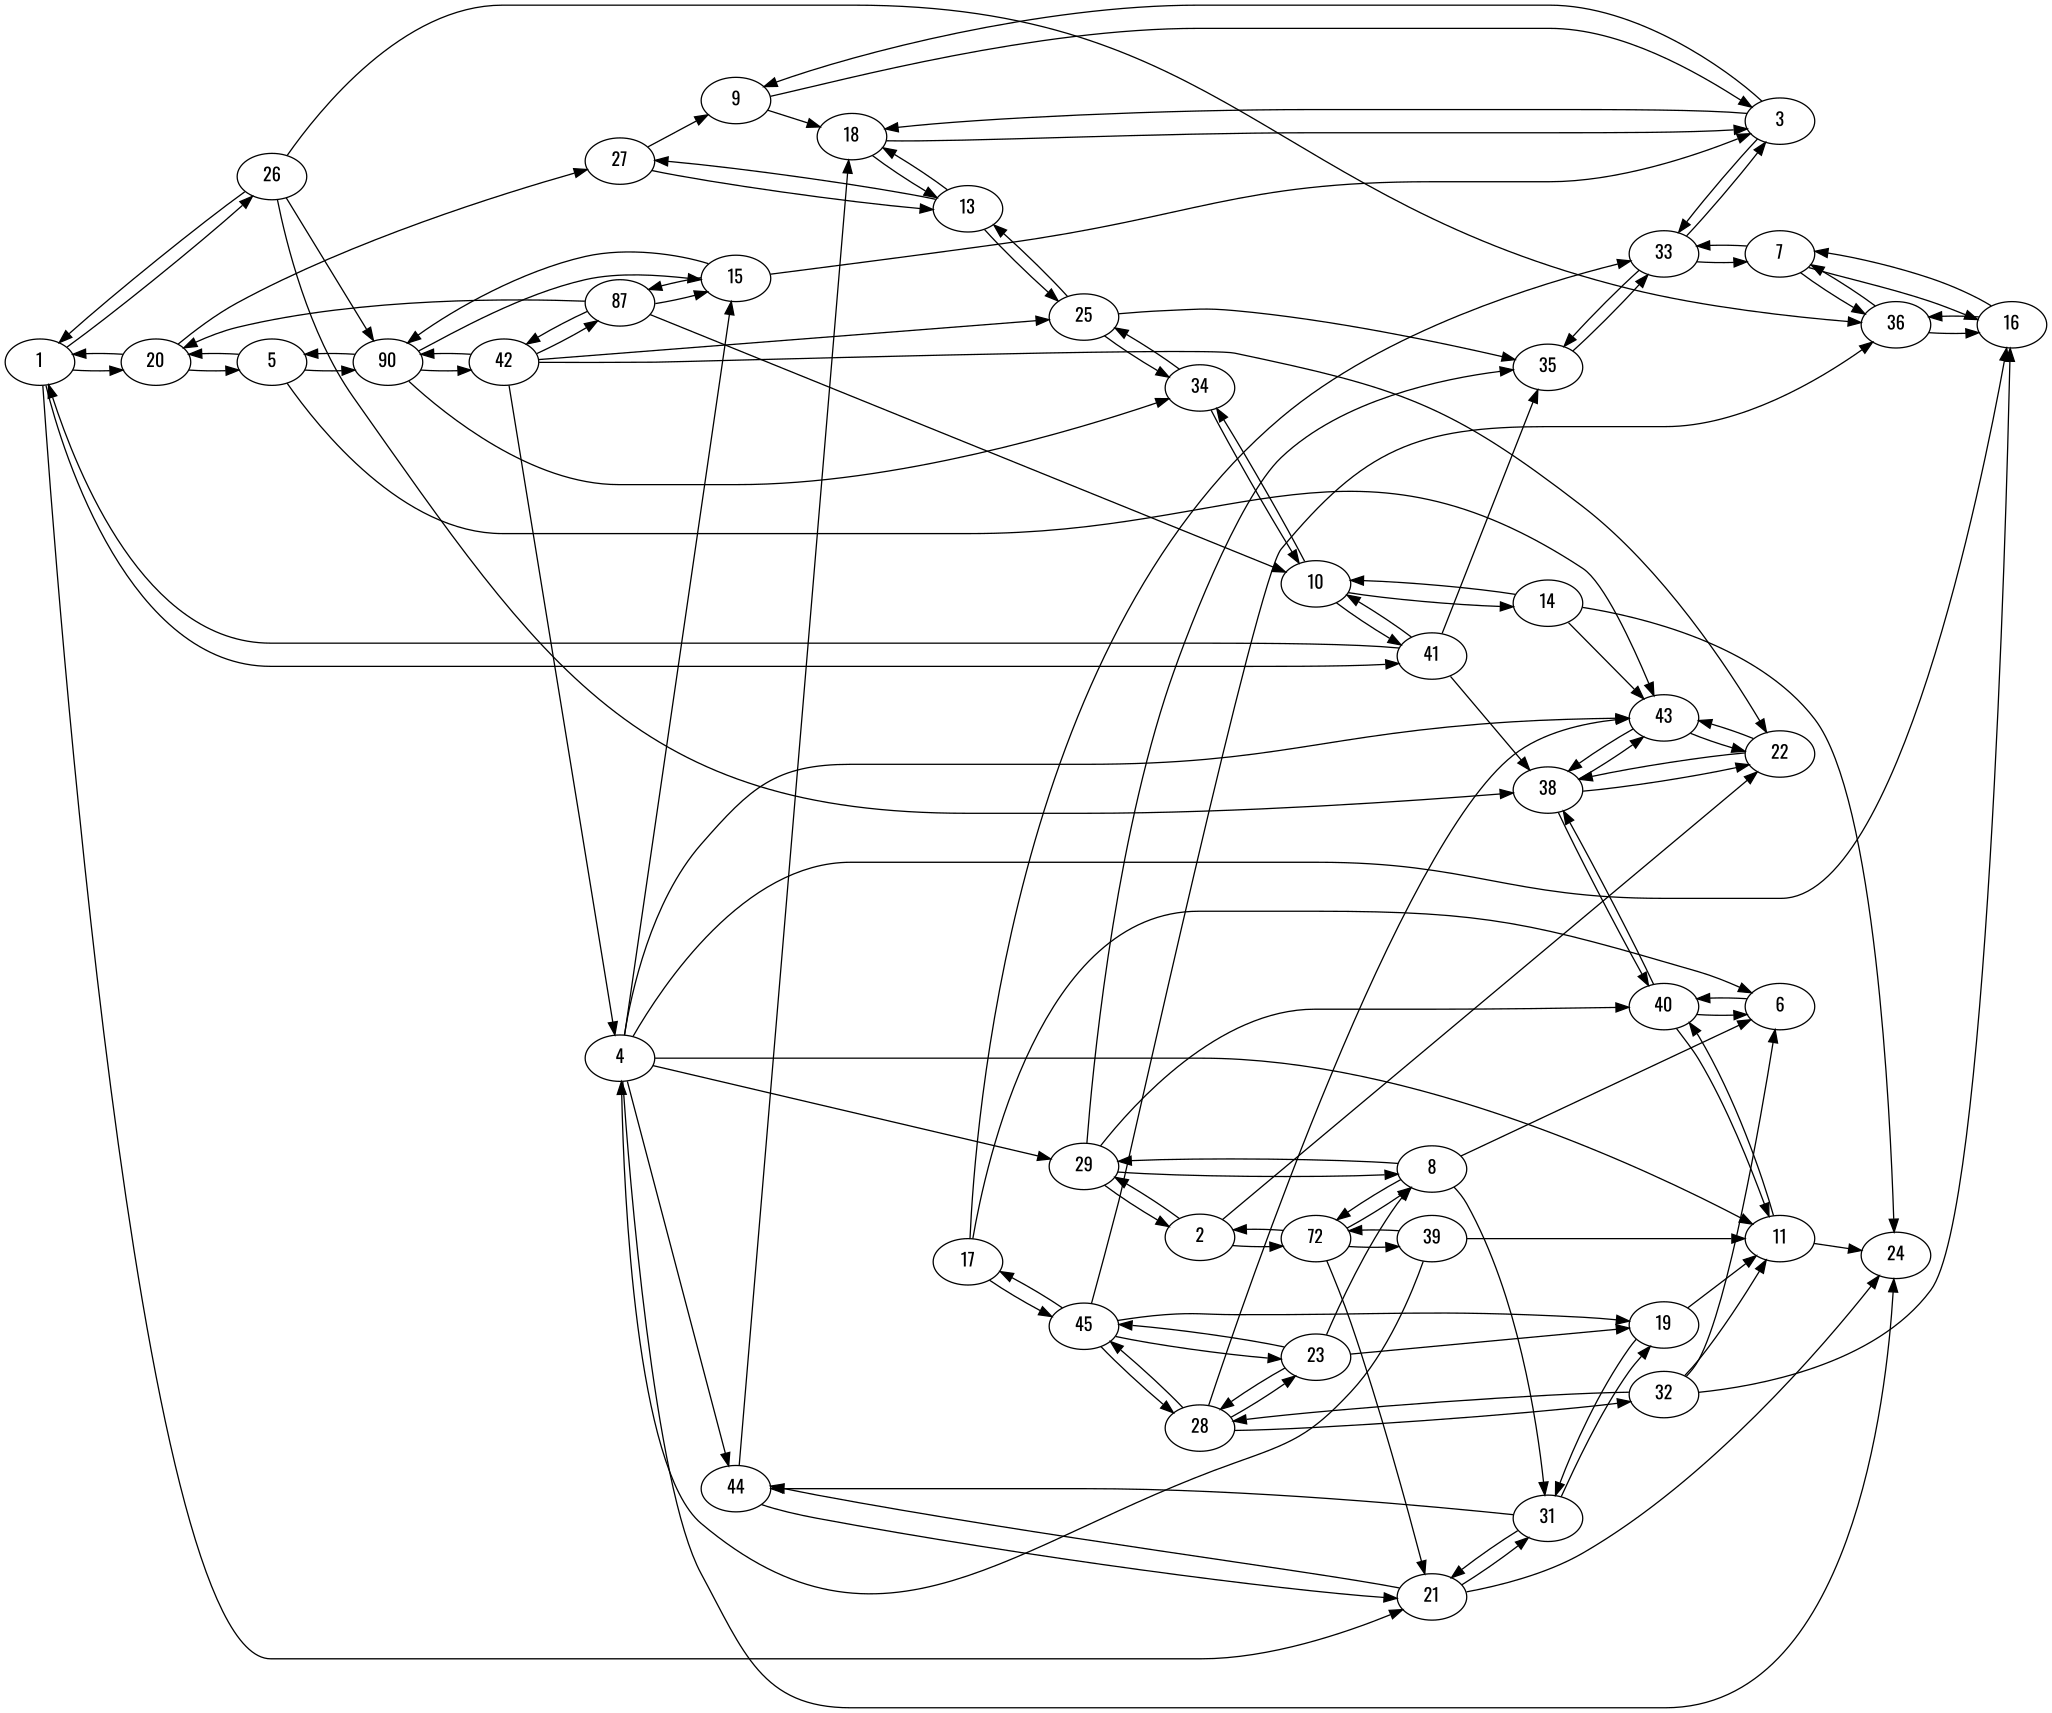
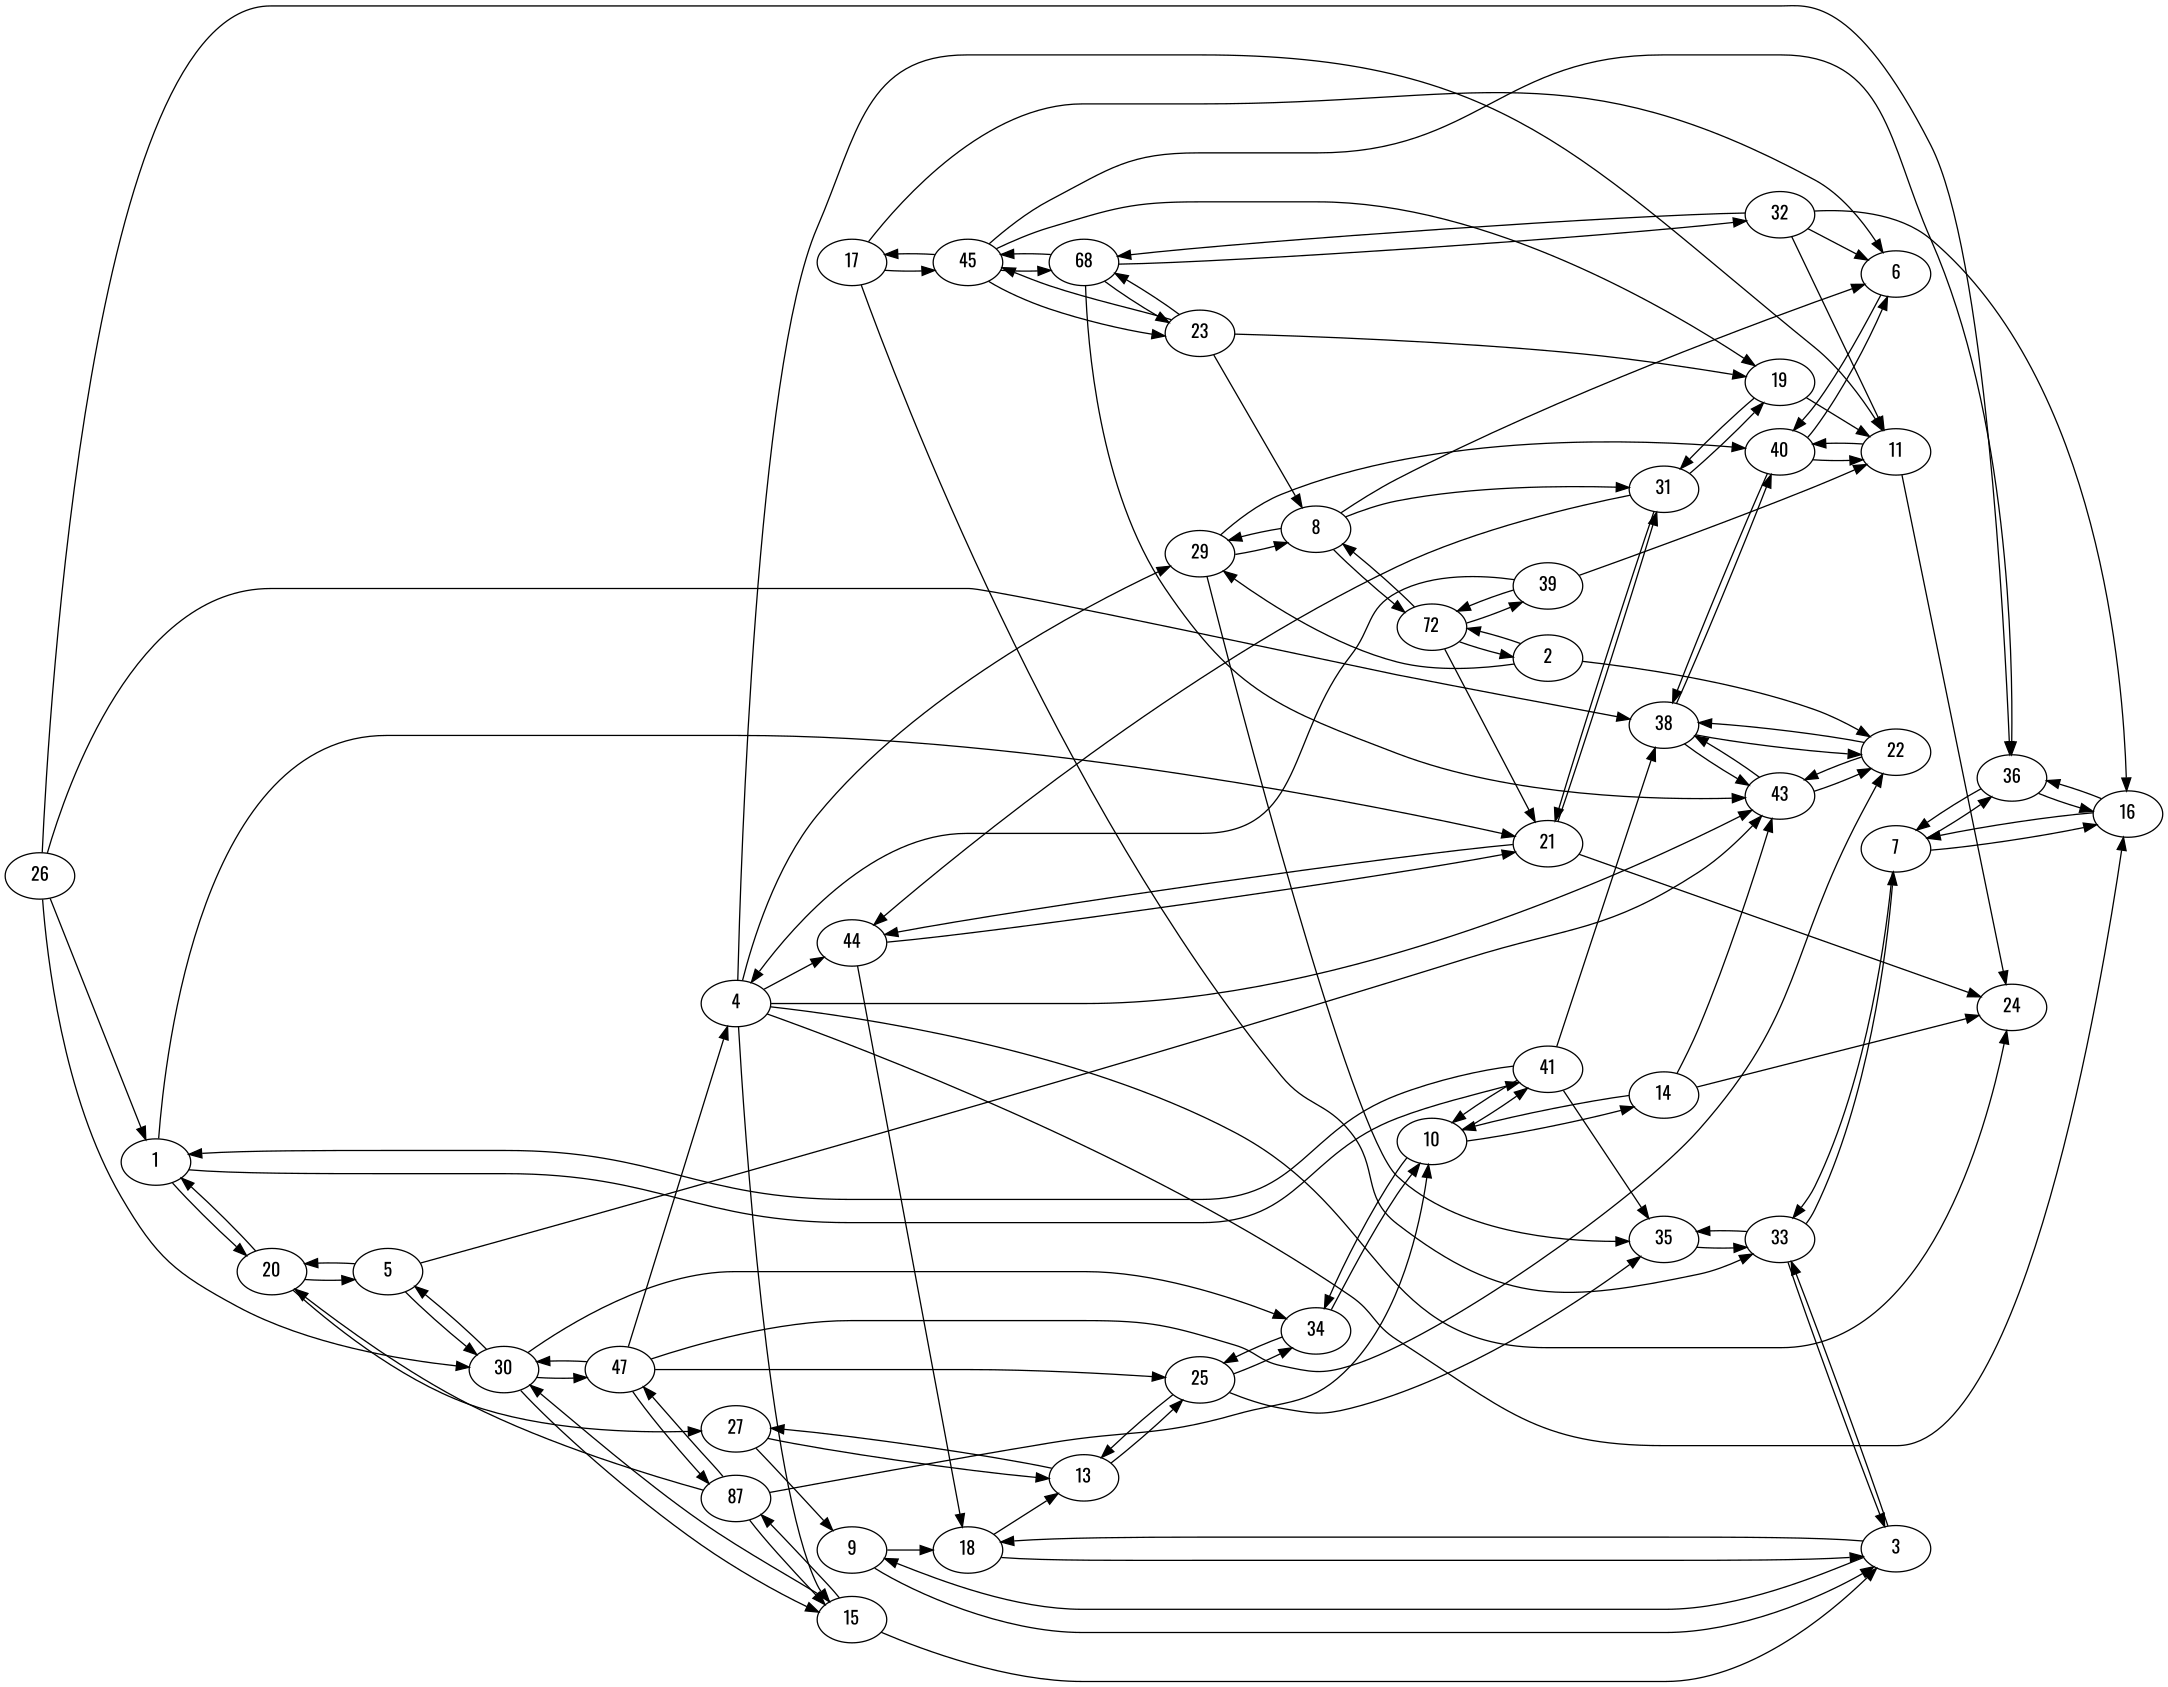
edge "13" -> "18": removed
edge "1" -> "26": removed
node "90": label "90" -> "30"
node "42": label "42" -> "47"
edge "29" -> "2": removed
node "28": label "28" -> "68"
